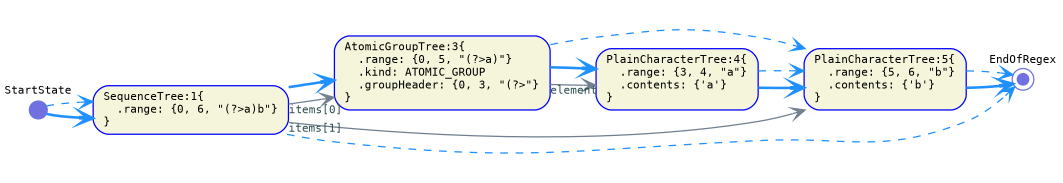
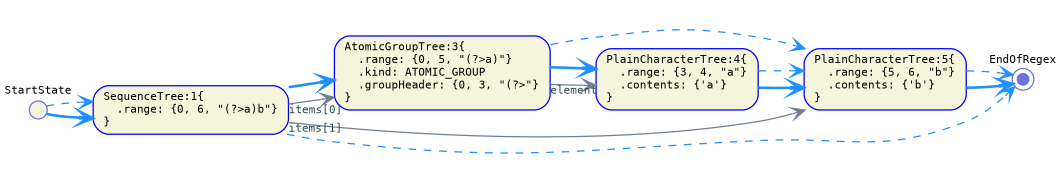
node "StartState": fillcolor #7070e0 -> Beige
